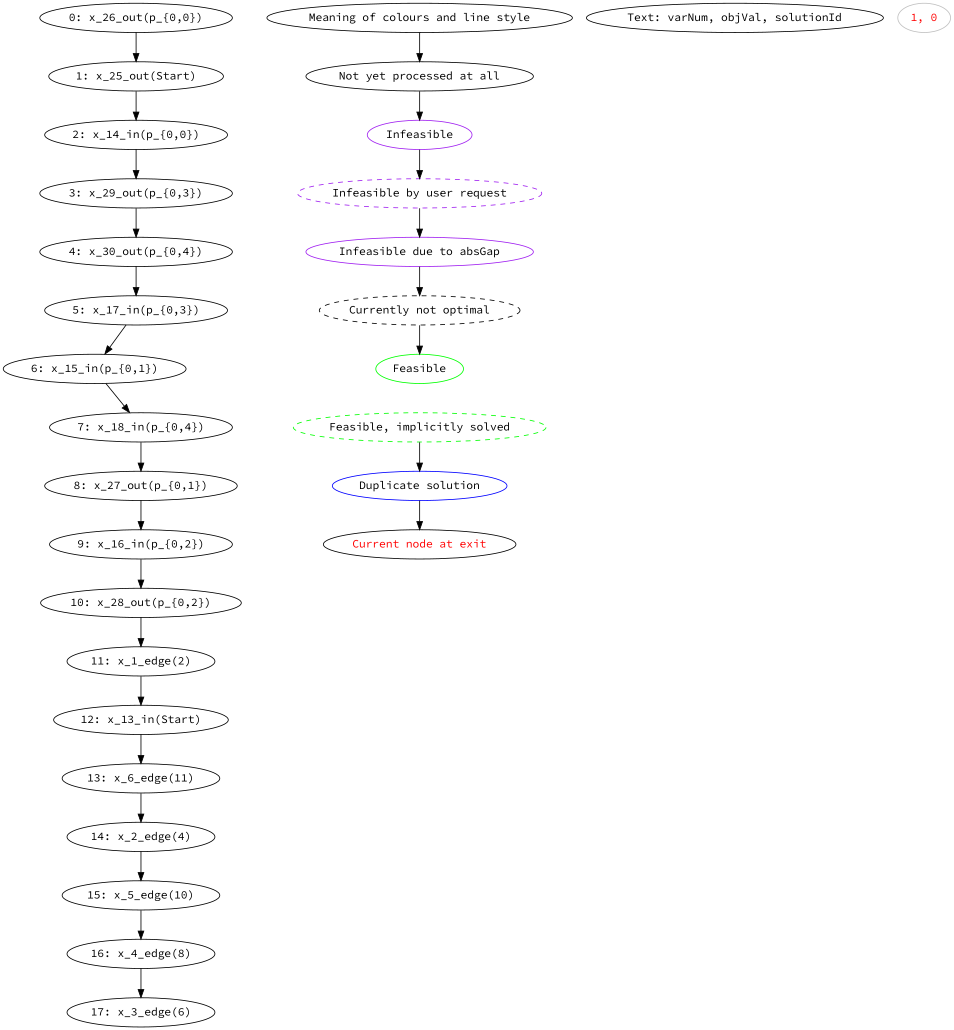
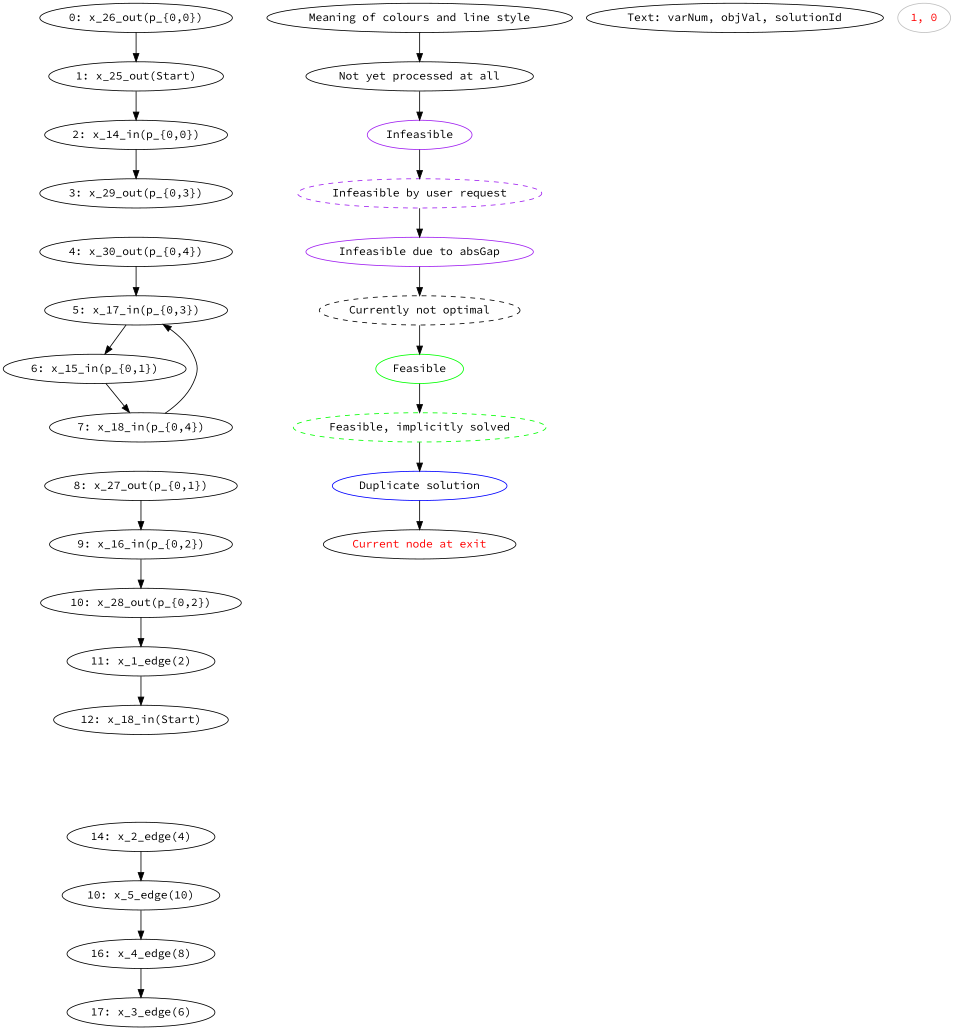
edge "3: x_29_out(p_{0,3})" -> "4: x_30_out(p_{0,4})": removed
edge "Feasible" -> "Feasible, implicitly solved": added
edge "7: x_18_in(p_{0,4})" -> "8: x_27_out(p_{0,1})": now "7: x_18_in(p_{0,4})" -> "5: x_17_in(p_{0,3})"
node "12: x_13_in(Start)": label "12: x_13_in(Start)" -> "12: x_18_in(Start)"
node "13: x_6_edge(11)": removed
node "15: x_5_edge(10)": label "15: x_5_edge(10)" -> "10: x_5_edge(10)"
